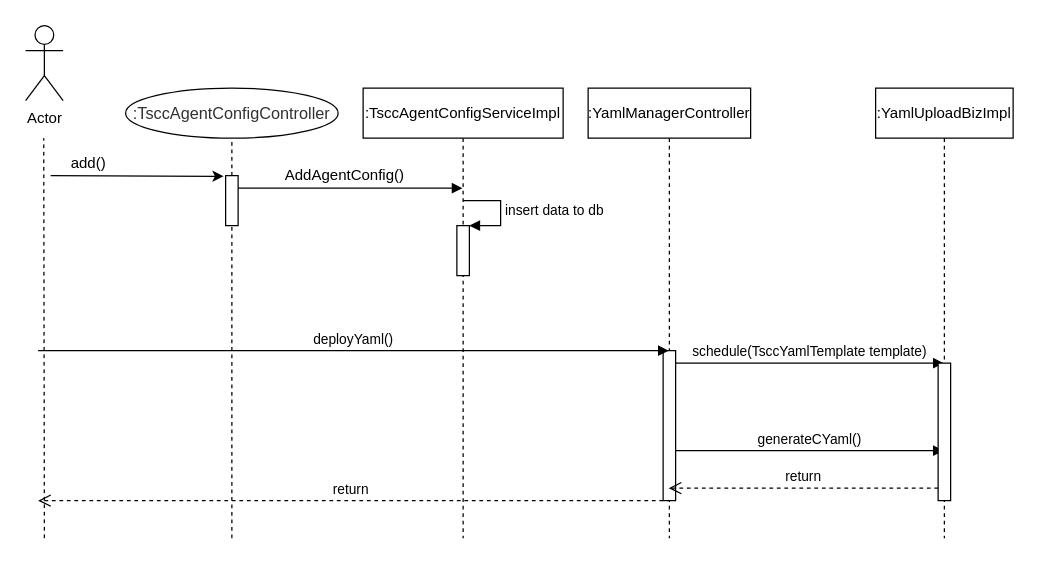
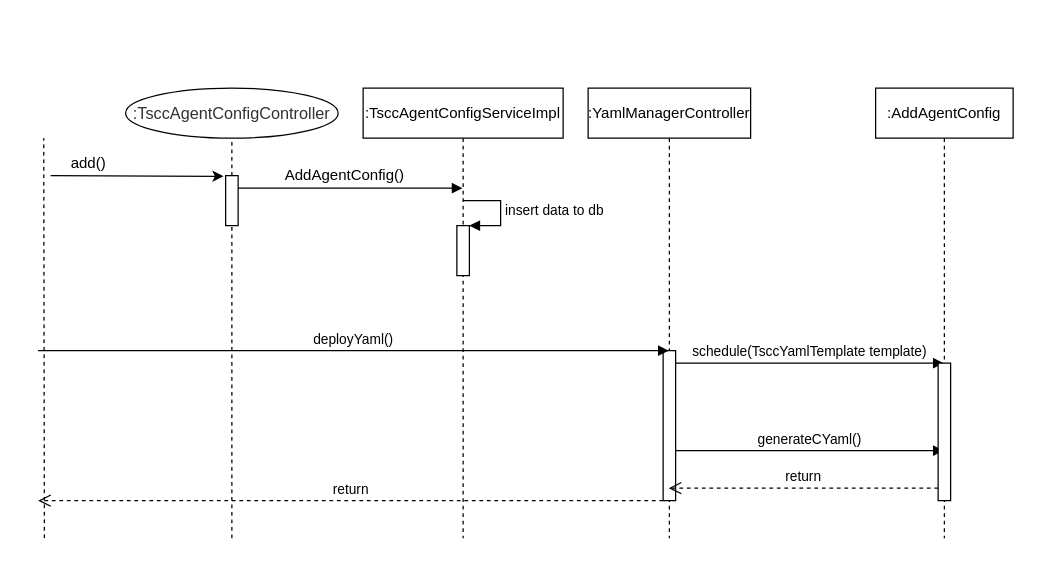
node "Actor": removed
node ":YamlUploadBizImpl": label ":YamlUploadBizImpl" -> ":AddAgentConfig"
